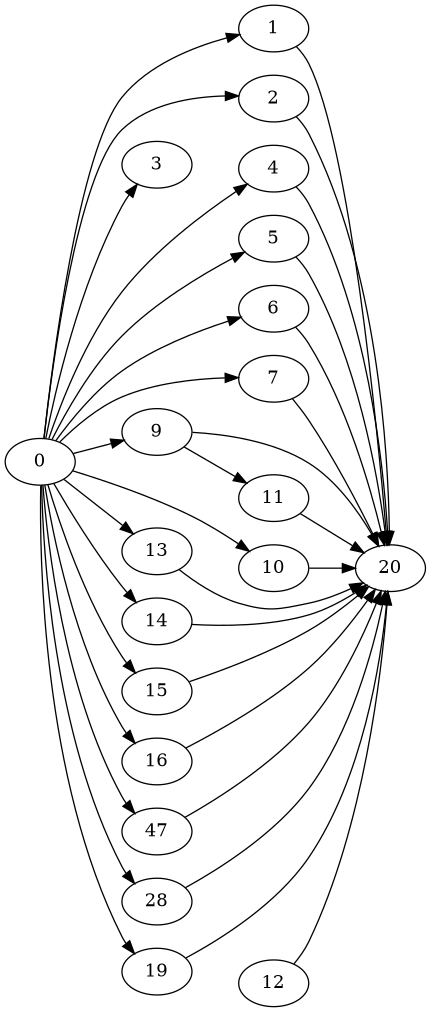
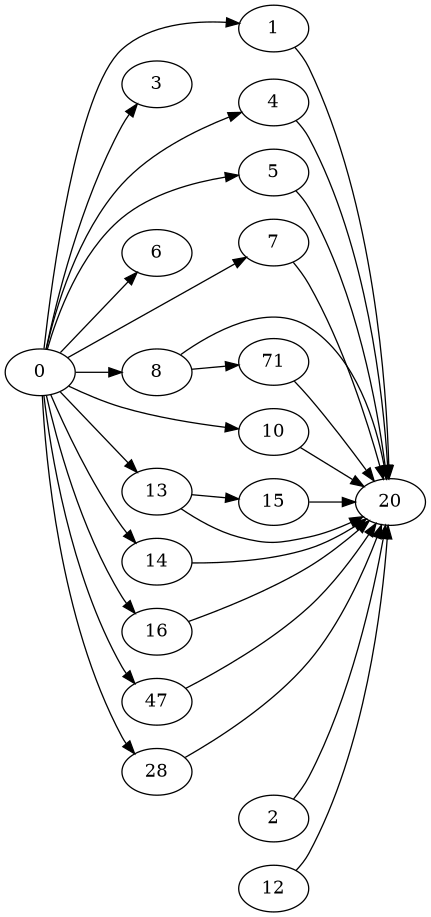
edge "0" -> "2": removed
edge "6" -> "20": removed
node "9": label "9" -> "8"
node "11": label "11" -> "71"
edge "0" -> "15": now "13" -> "15"
node "19": removed
